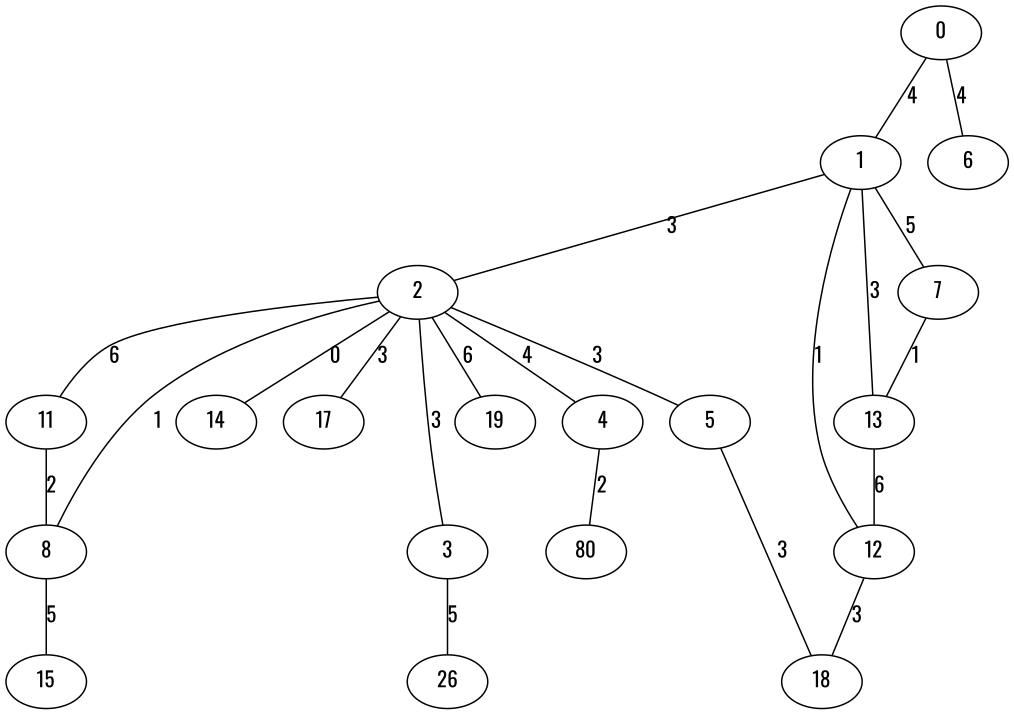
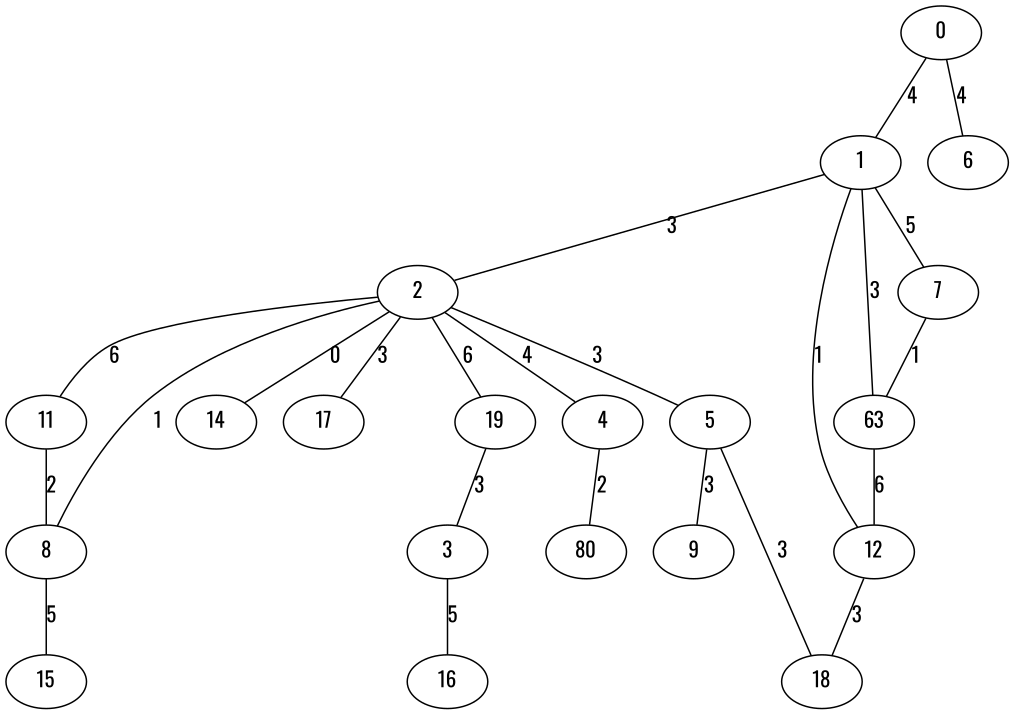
node "13": label "13" -> "63"
edge "2" -- "3": now "19" -- "3"
node "9": added
node "26": label "26" -> "16"
